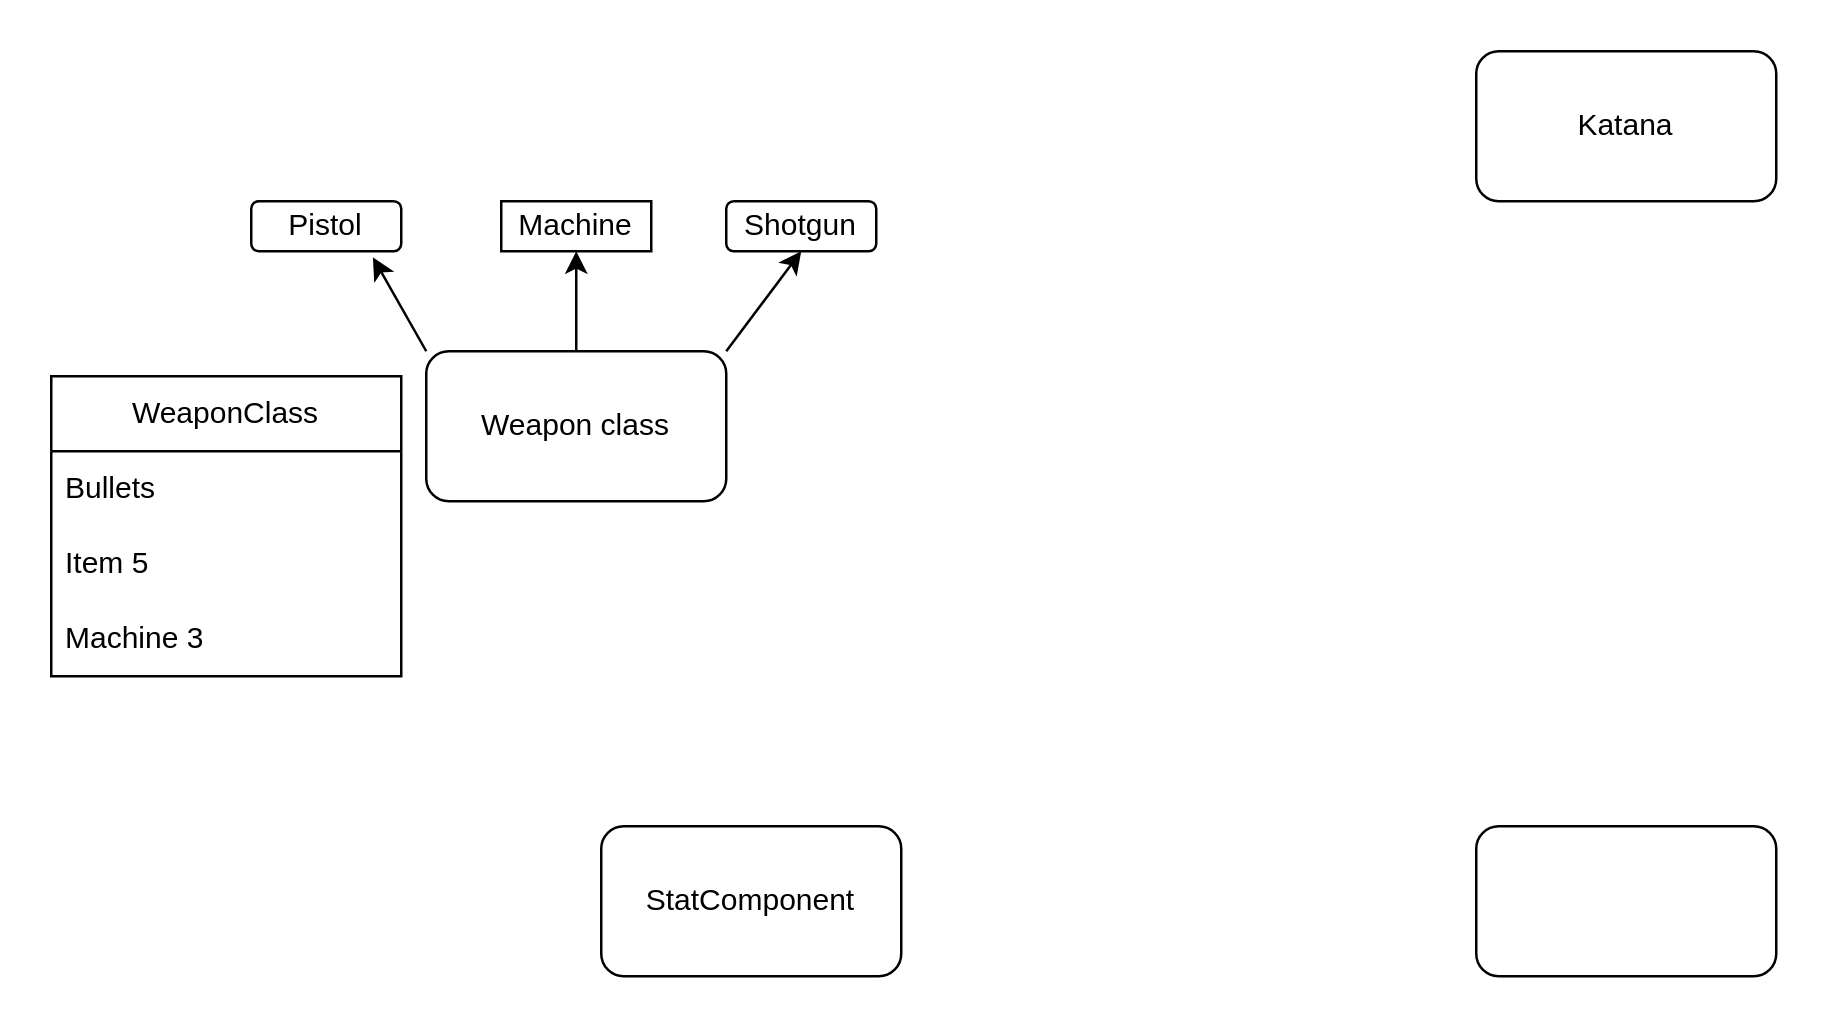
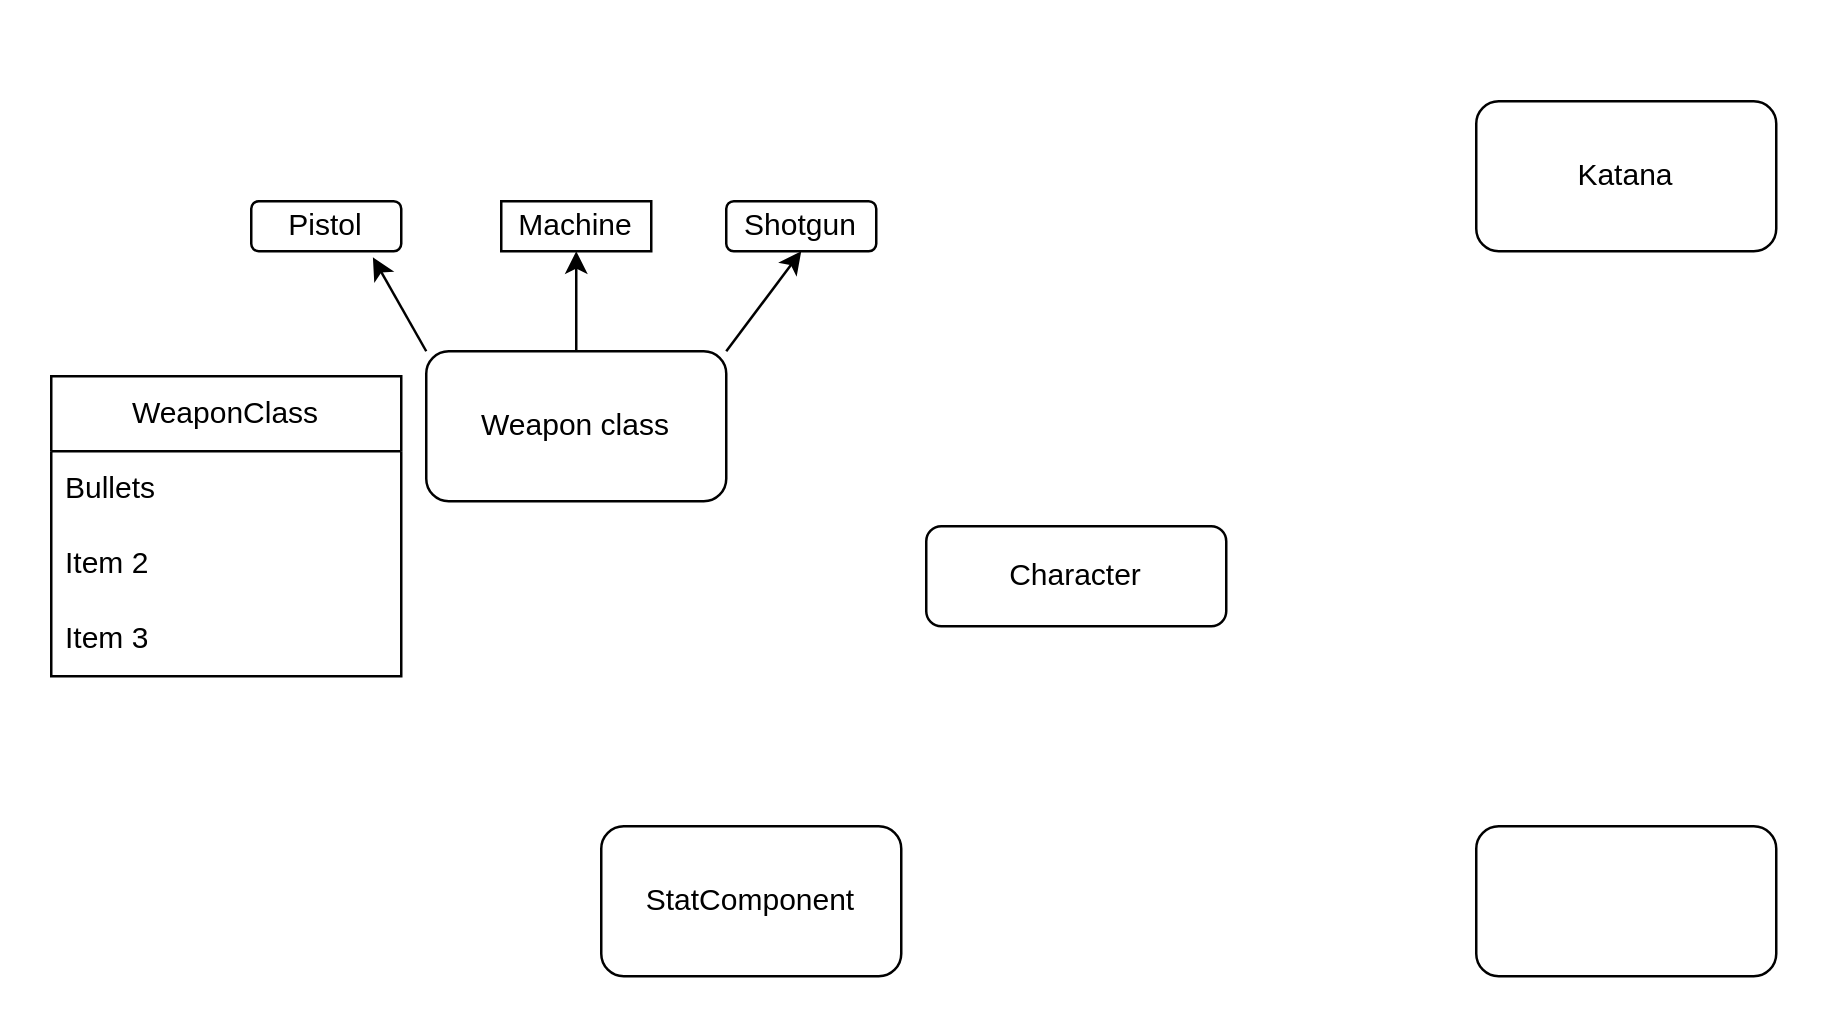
node "Katana": moved (1626, 126) -> (1626, 176)
node "Item 5": label "Item 5" -> "Item 2"
node "Character": added
node "Machine 3": label "Machine 3" -> "Item 3"
